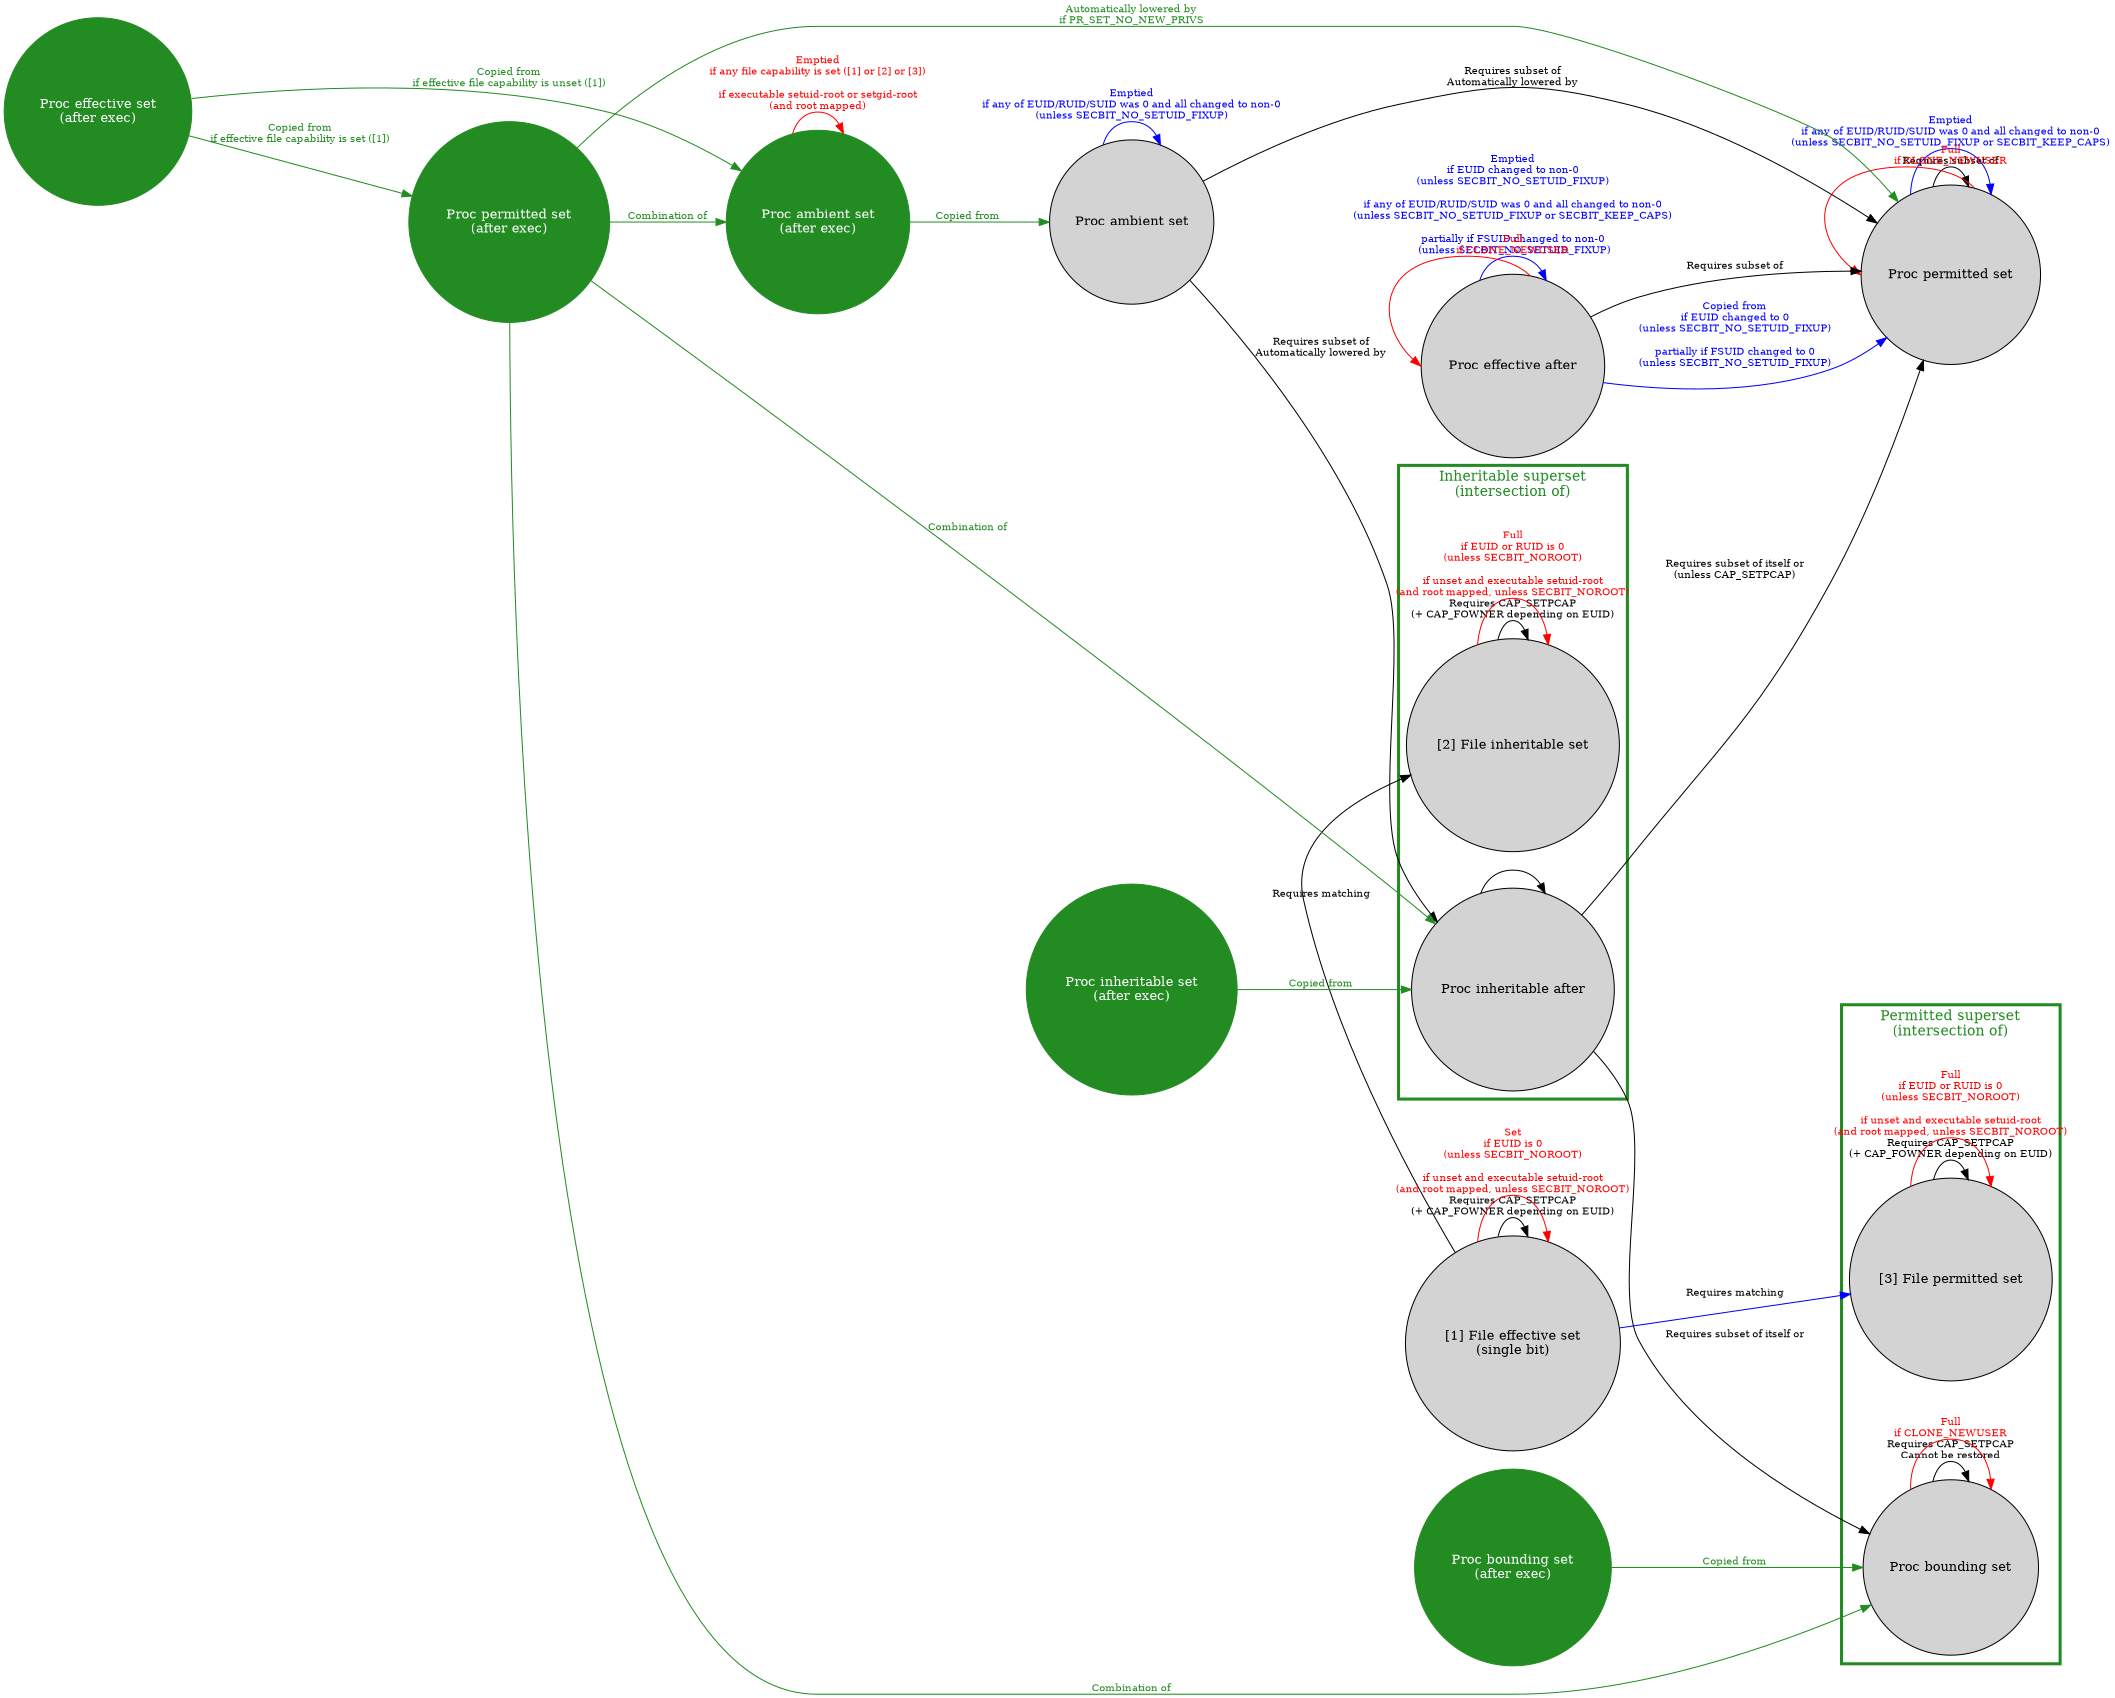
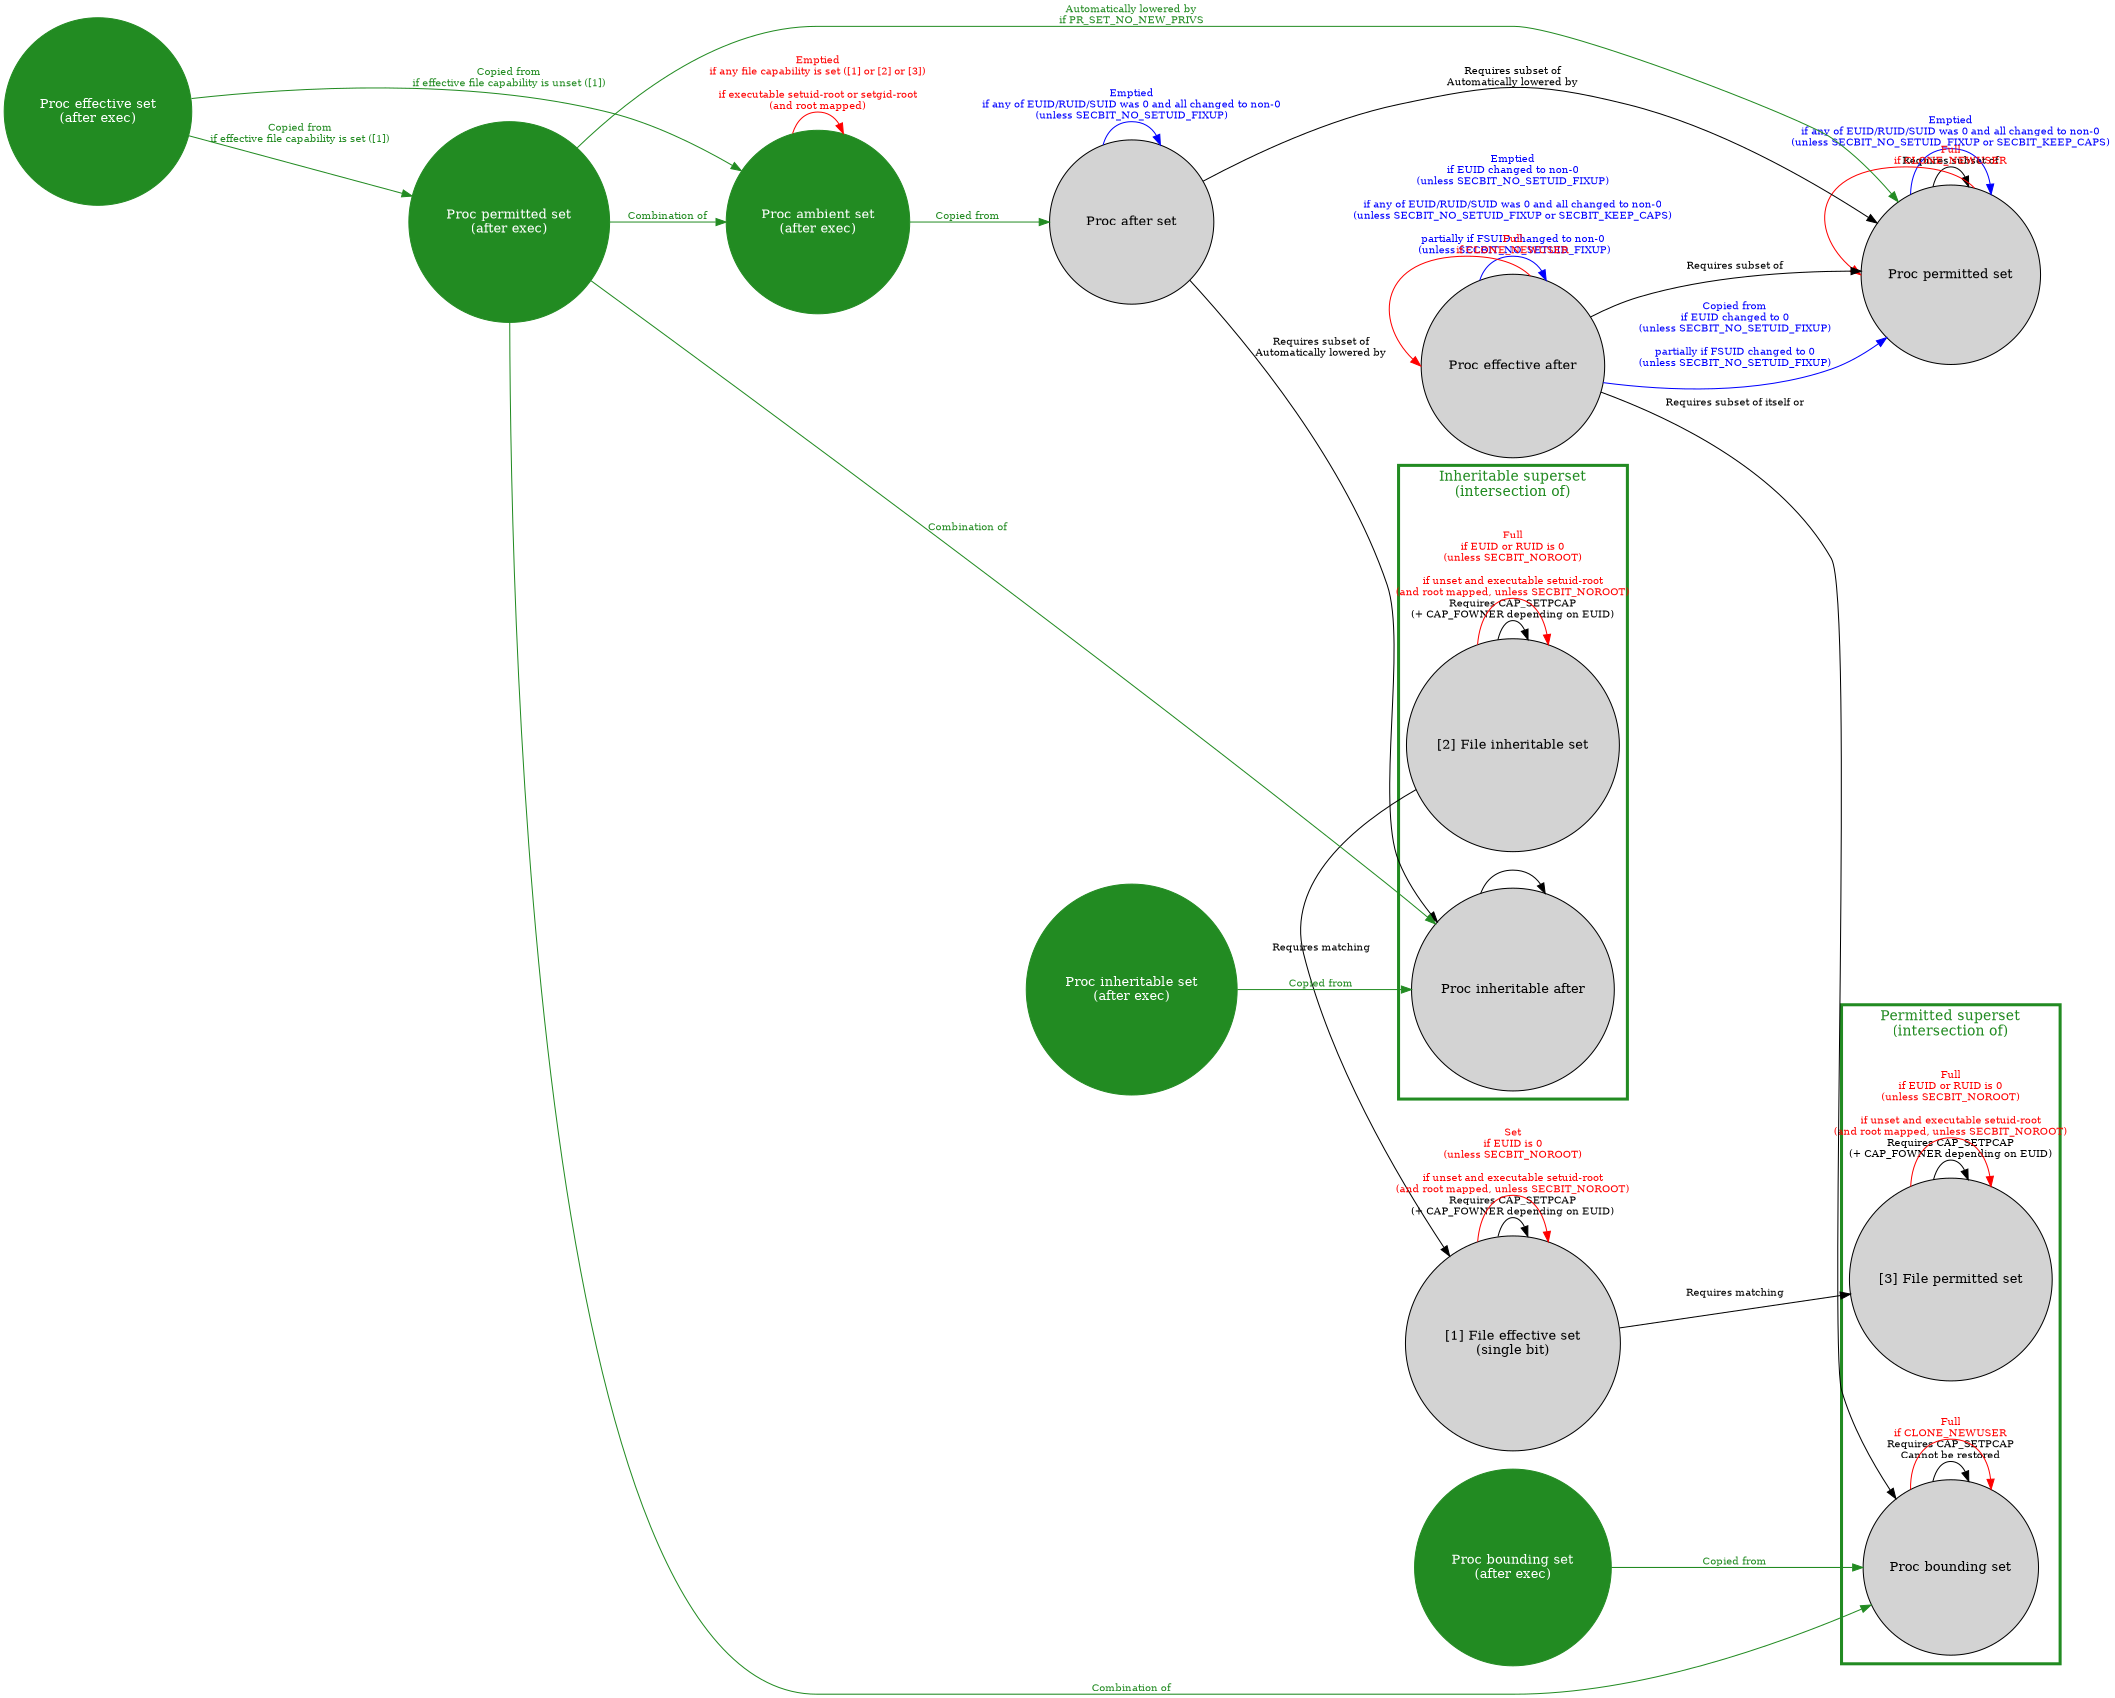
node "Proc ambient set": label "Proc ambient set" -> "Proc after set"
edge "Proc inheritable after" -> "Proc permitted set": removed, label "Requires subset of itself or (unless CAP_SETPCAP)"
edge "[1] File effective set (single bit)" -> "[2] File inheritable set": reversed
edge "[1] File effective set (single bit)" -> "[3] File permitted set": color blue -> black
edge "Proc inheritable after" -> "Proc bounding set": now "Proc effective after" -> "Proc bounding set"
